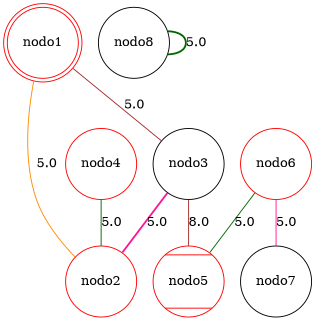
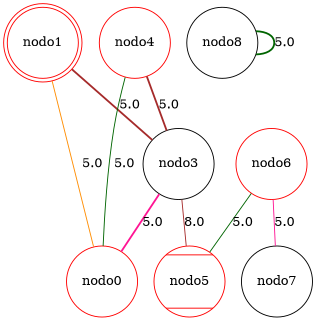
edge "nodo4" -- "nodo3": added, label "5.0"
edge "nodo1" -- "nodo3": style solid -> bold
node "nodo2": label "nodo2" -> "nodo0"
